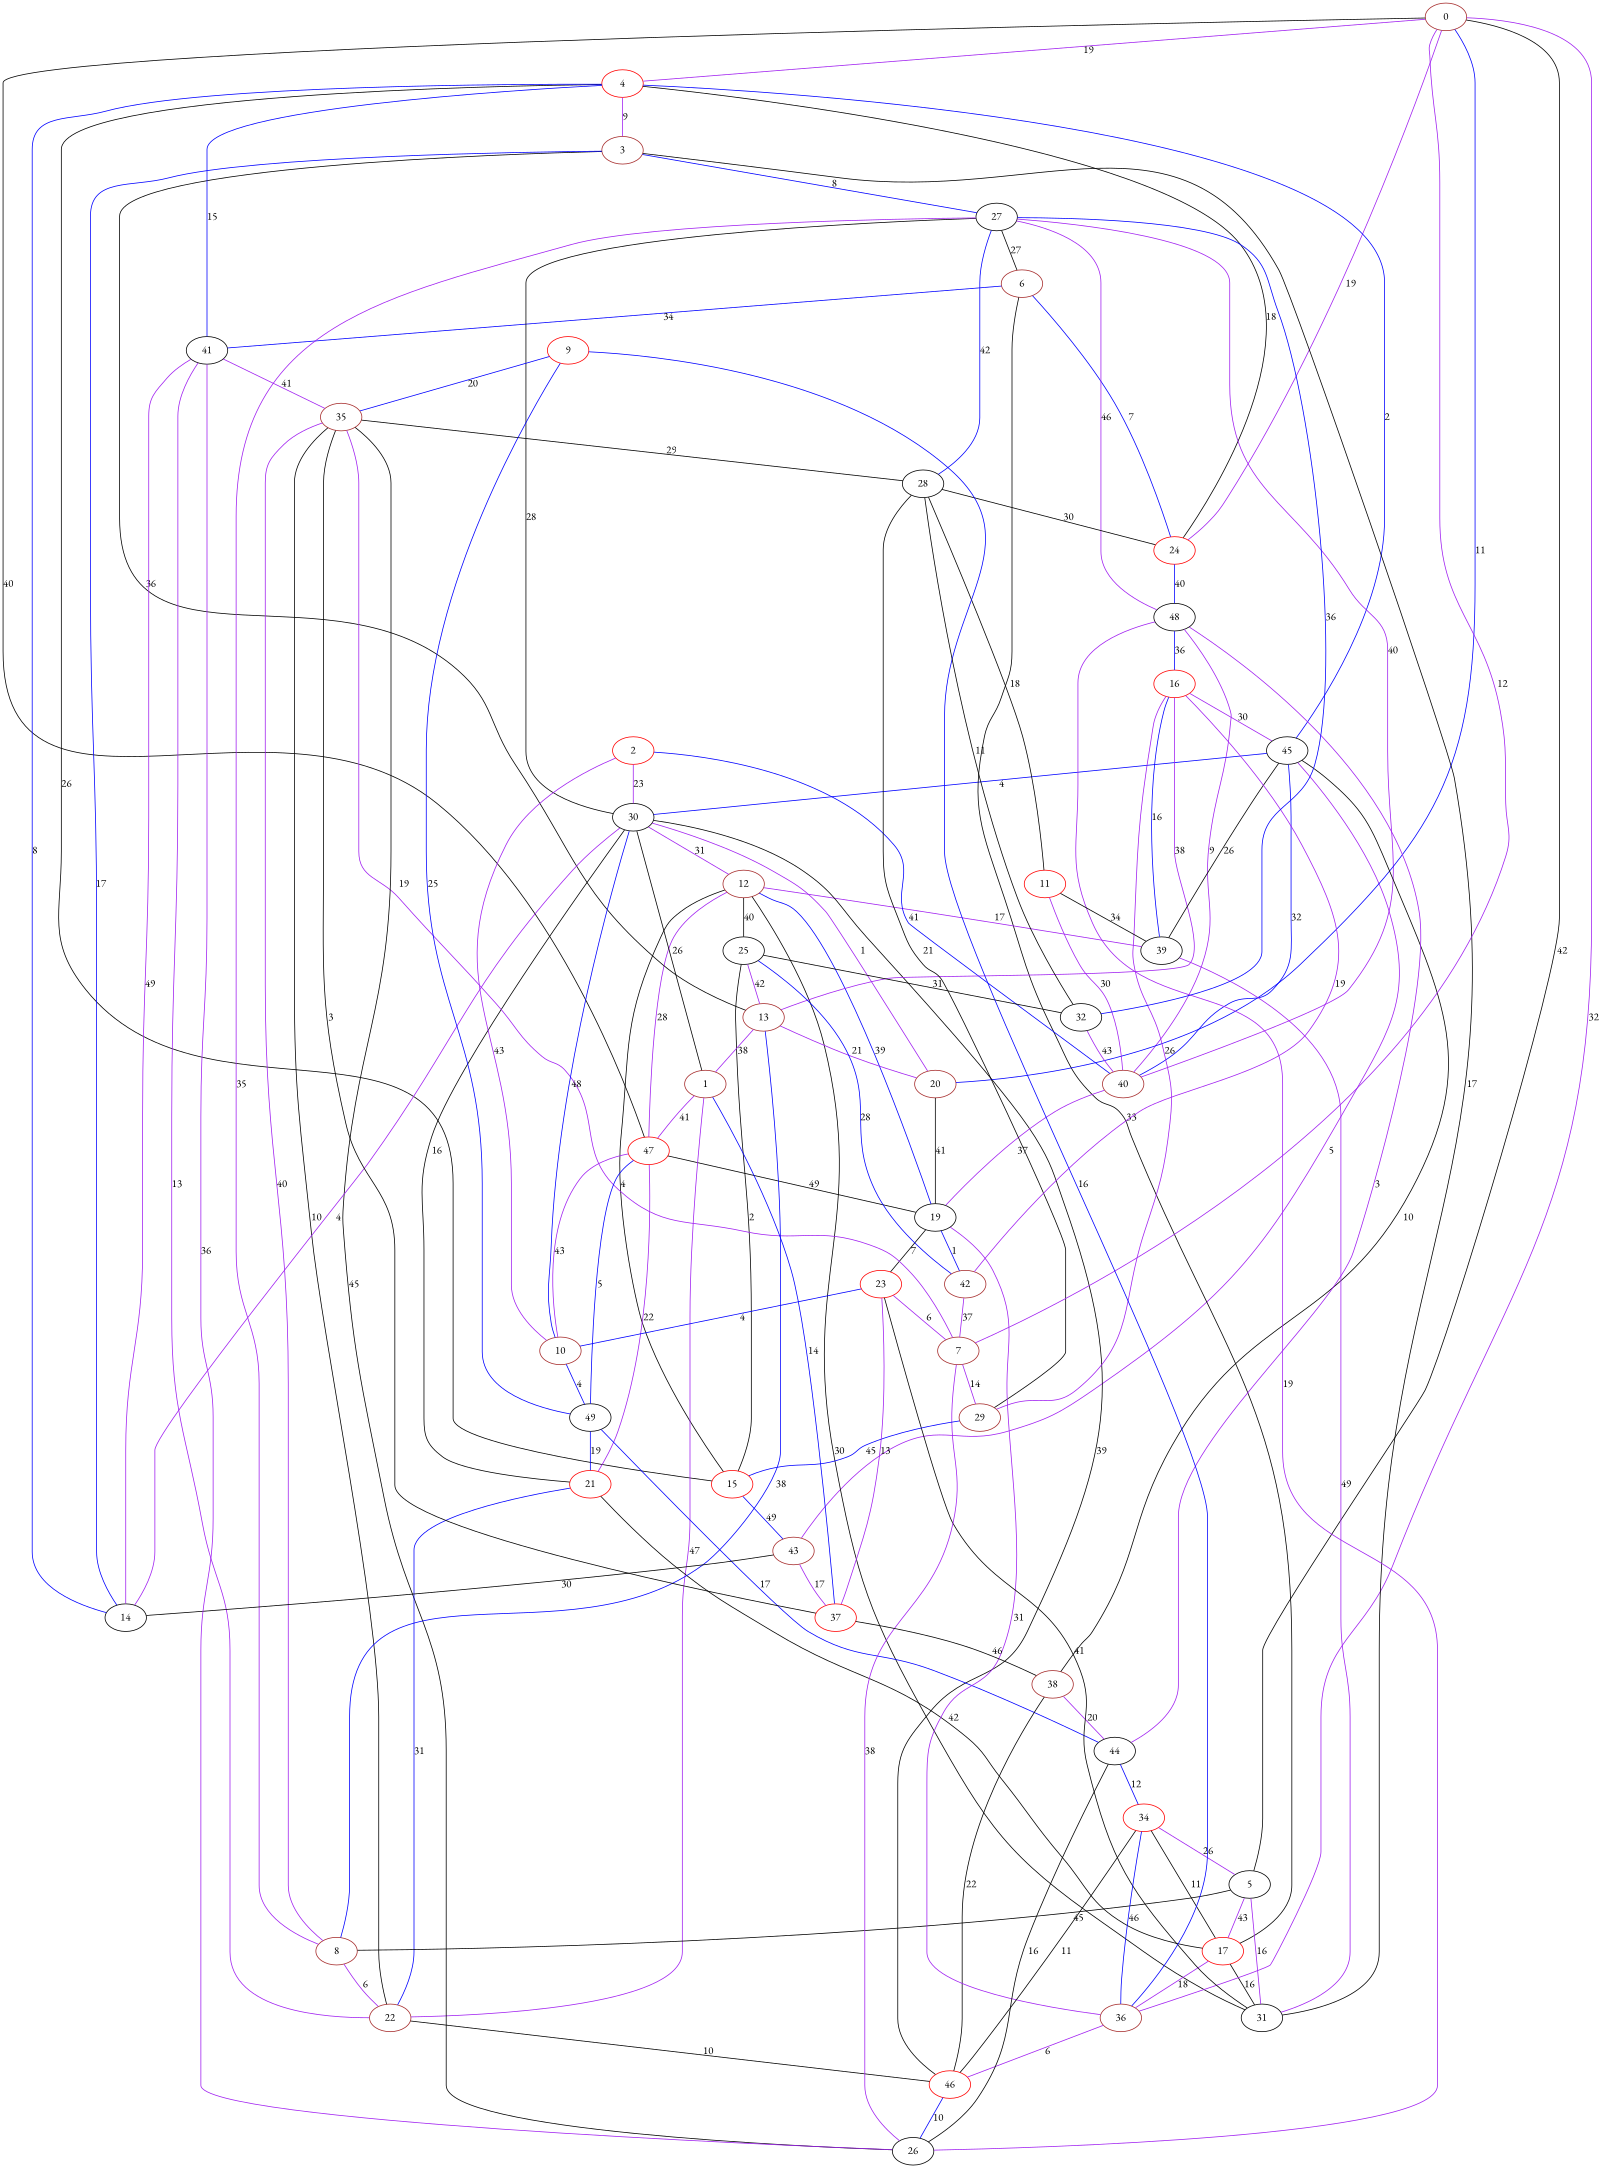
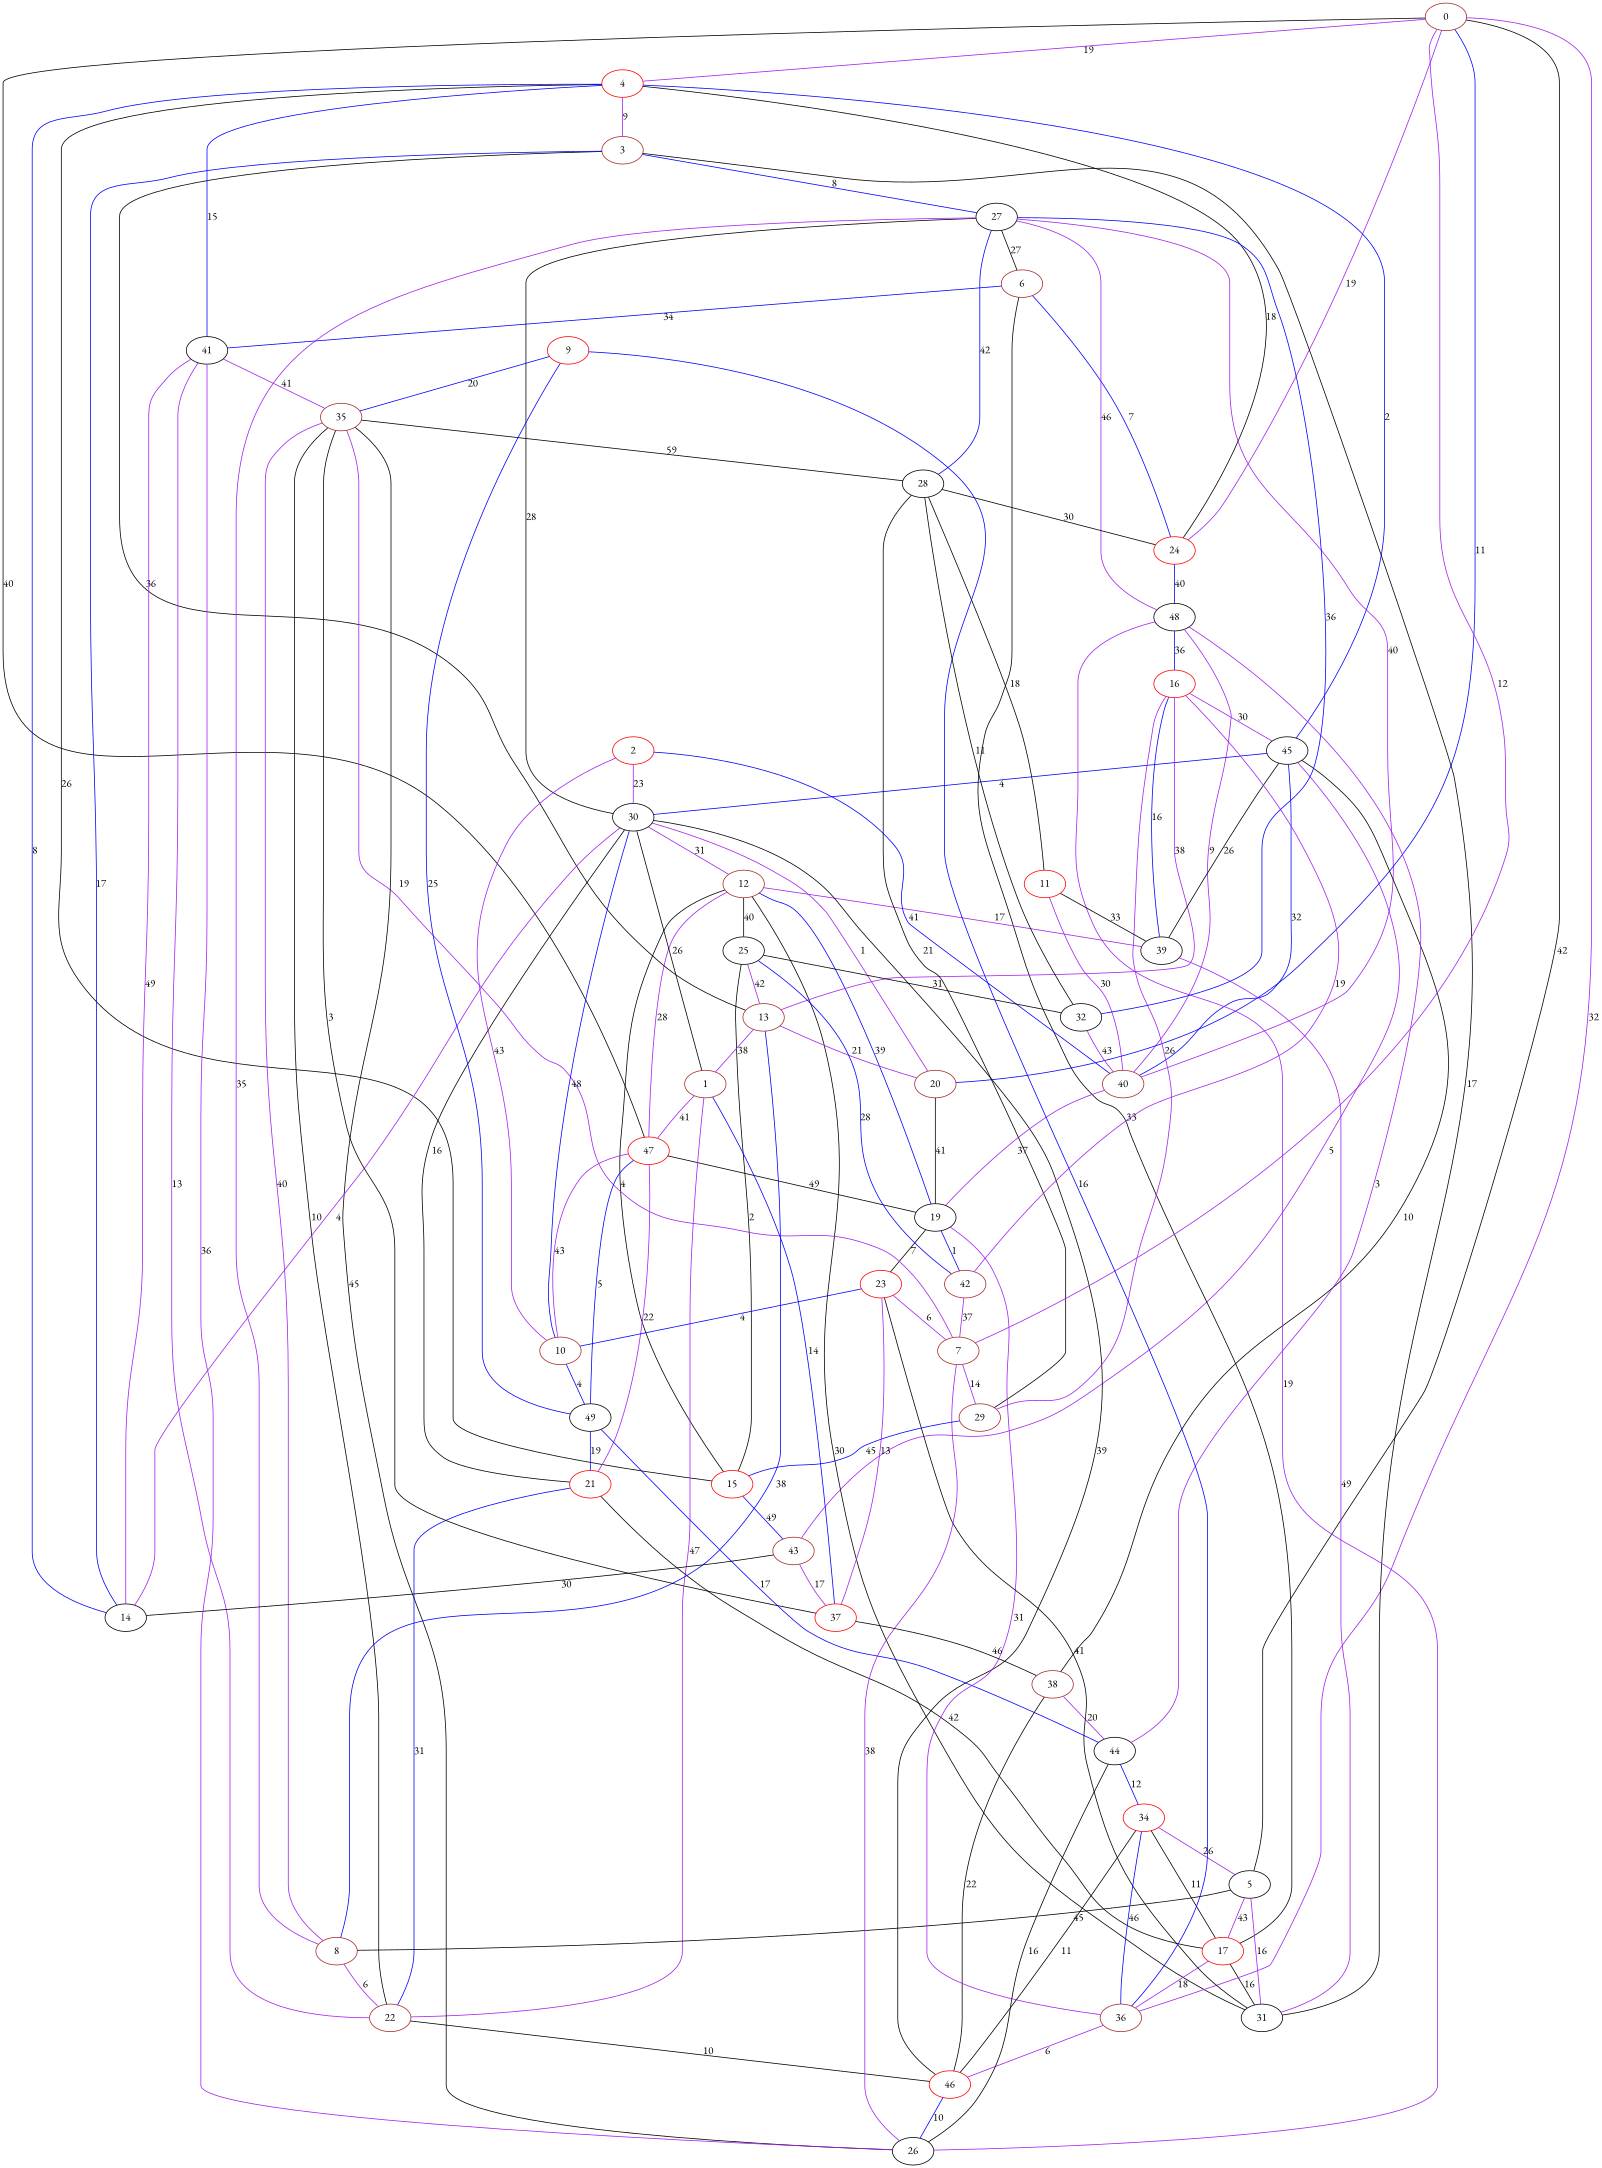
edge "35" -- "28": label "29" -> "59"
edge "11" -- "39": label "34" -> "33"
